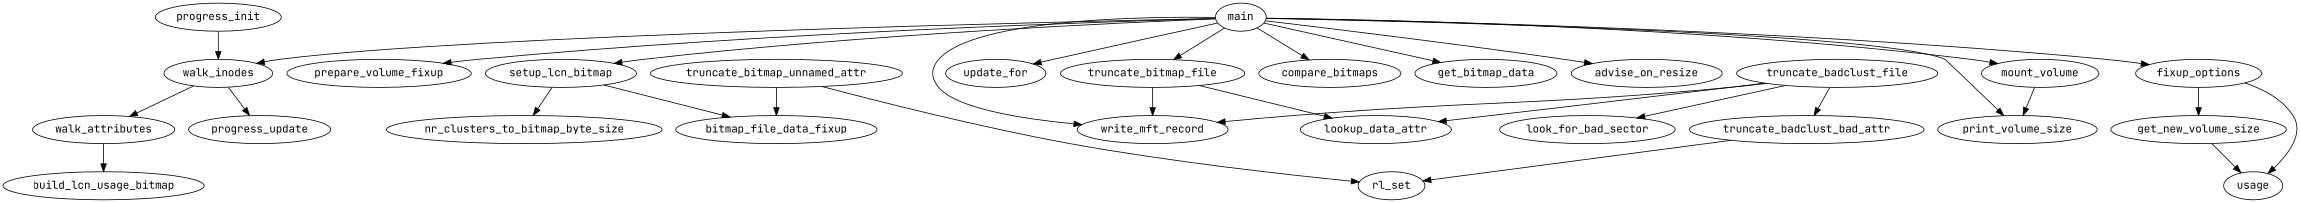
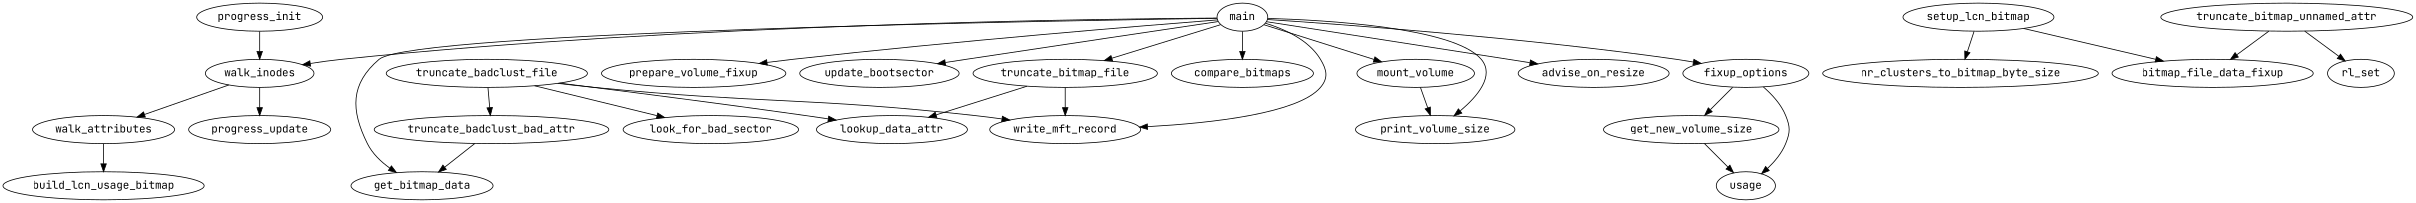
edge "main" -> "setup_lcn_bitmap": removed
node "update_for": label "update_for" -> "update_bootsector"
edge "truncate_badclust_bad_attr" -> "rl_set": now "truncate_badclust_bad_attr" -> "get_bitmap_data"
